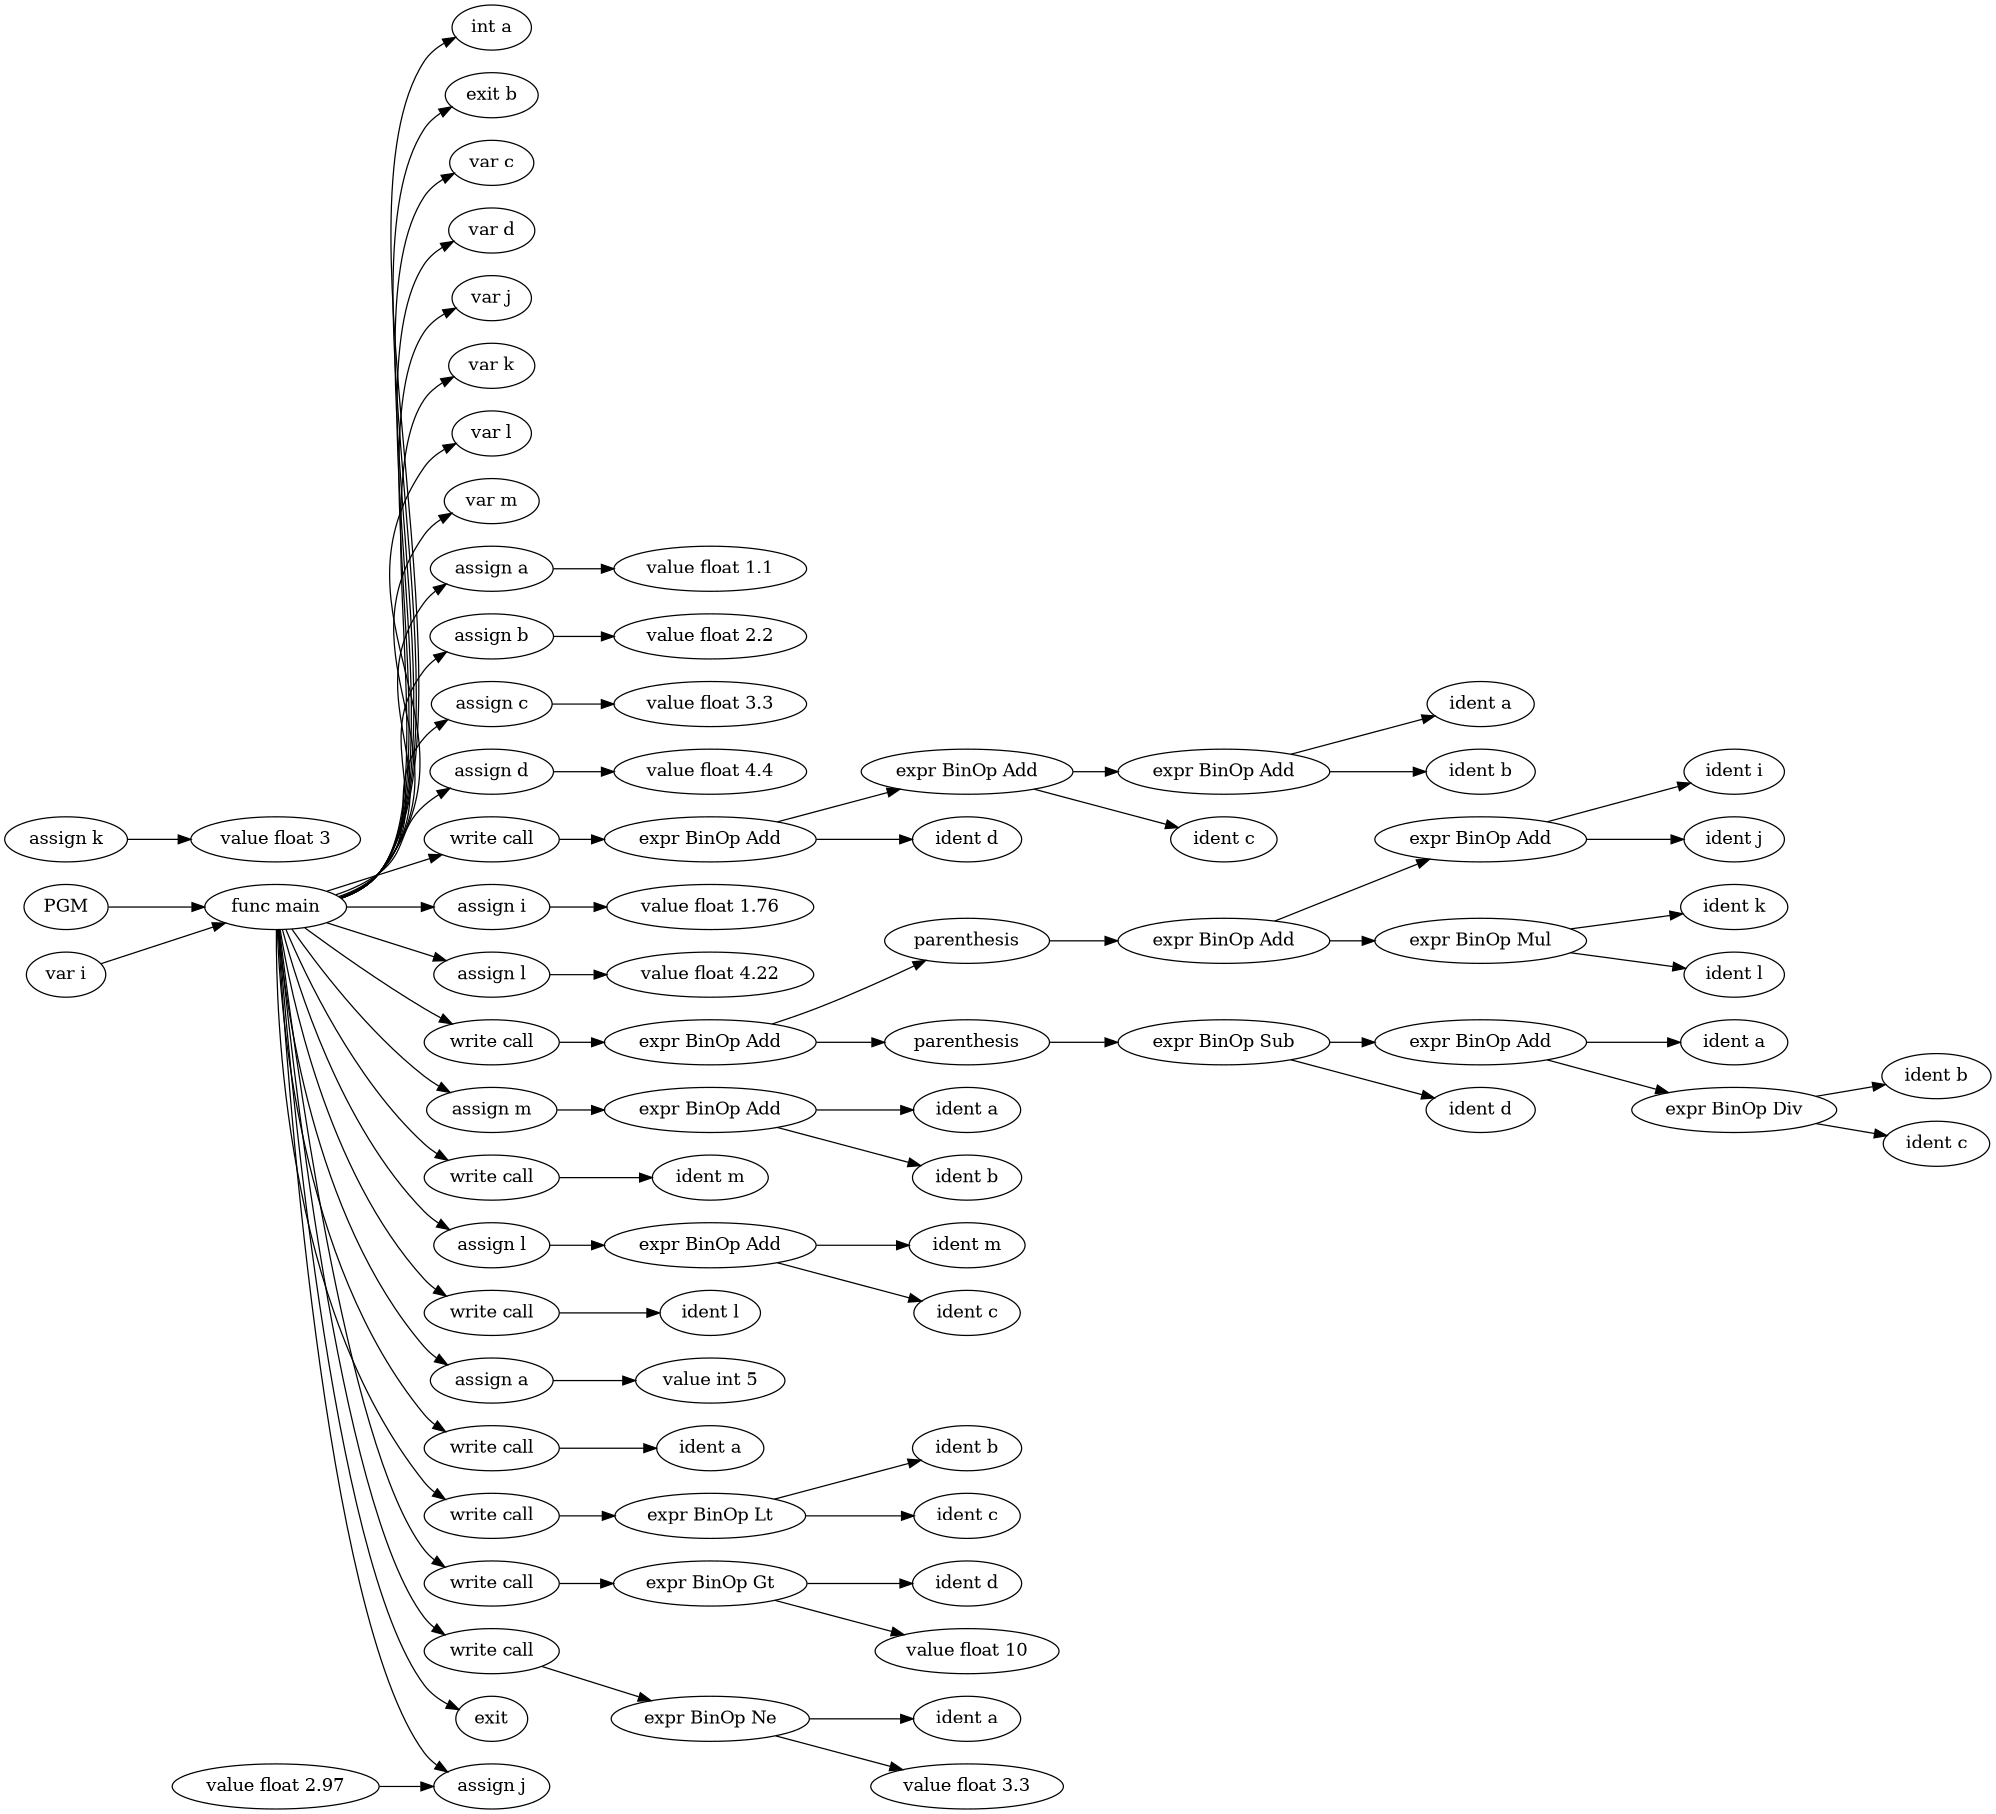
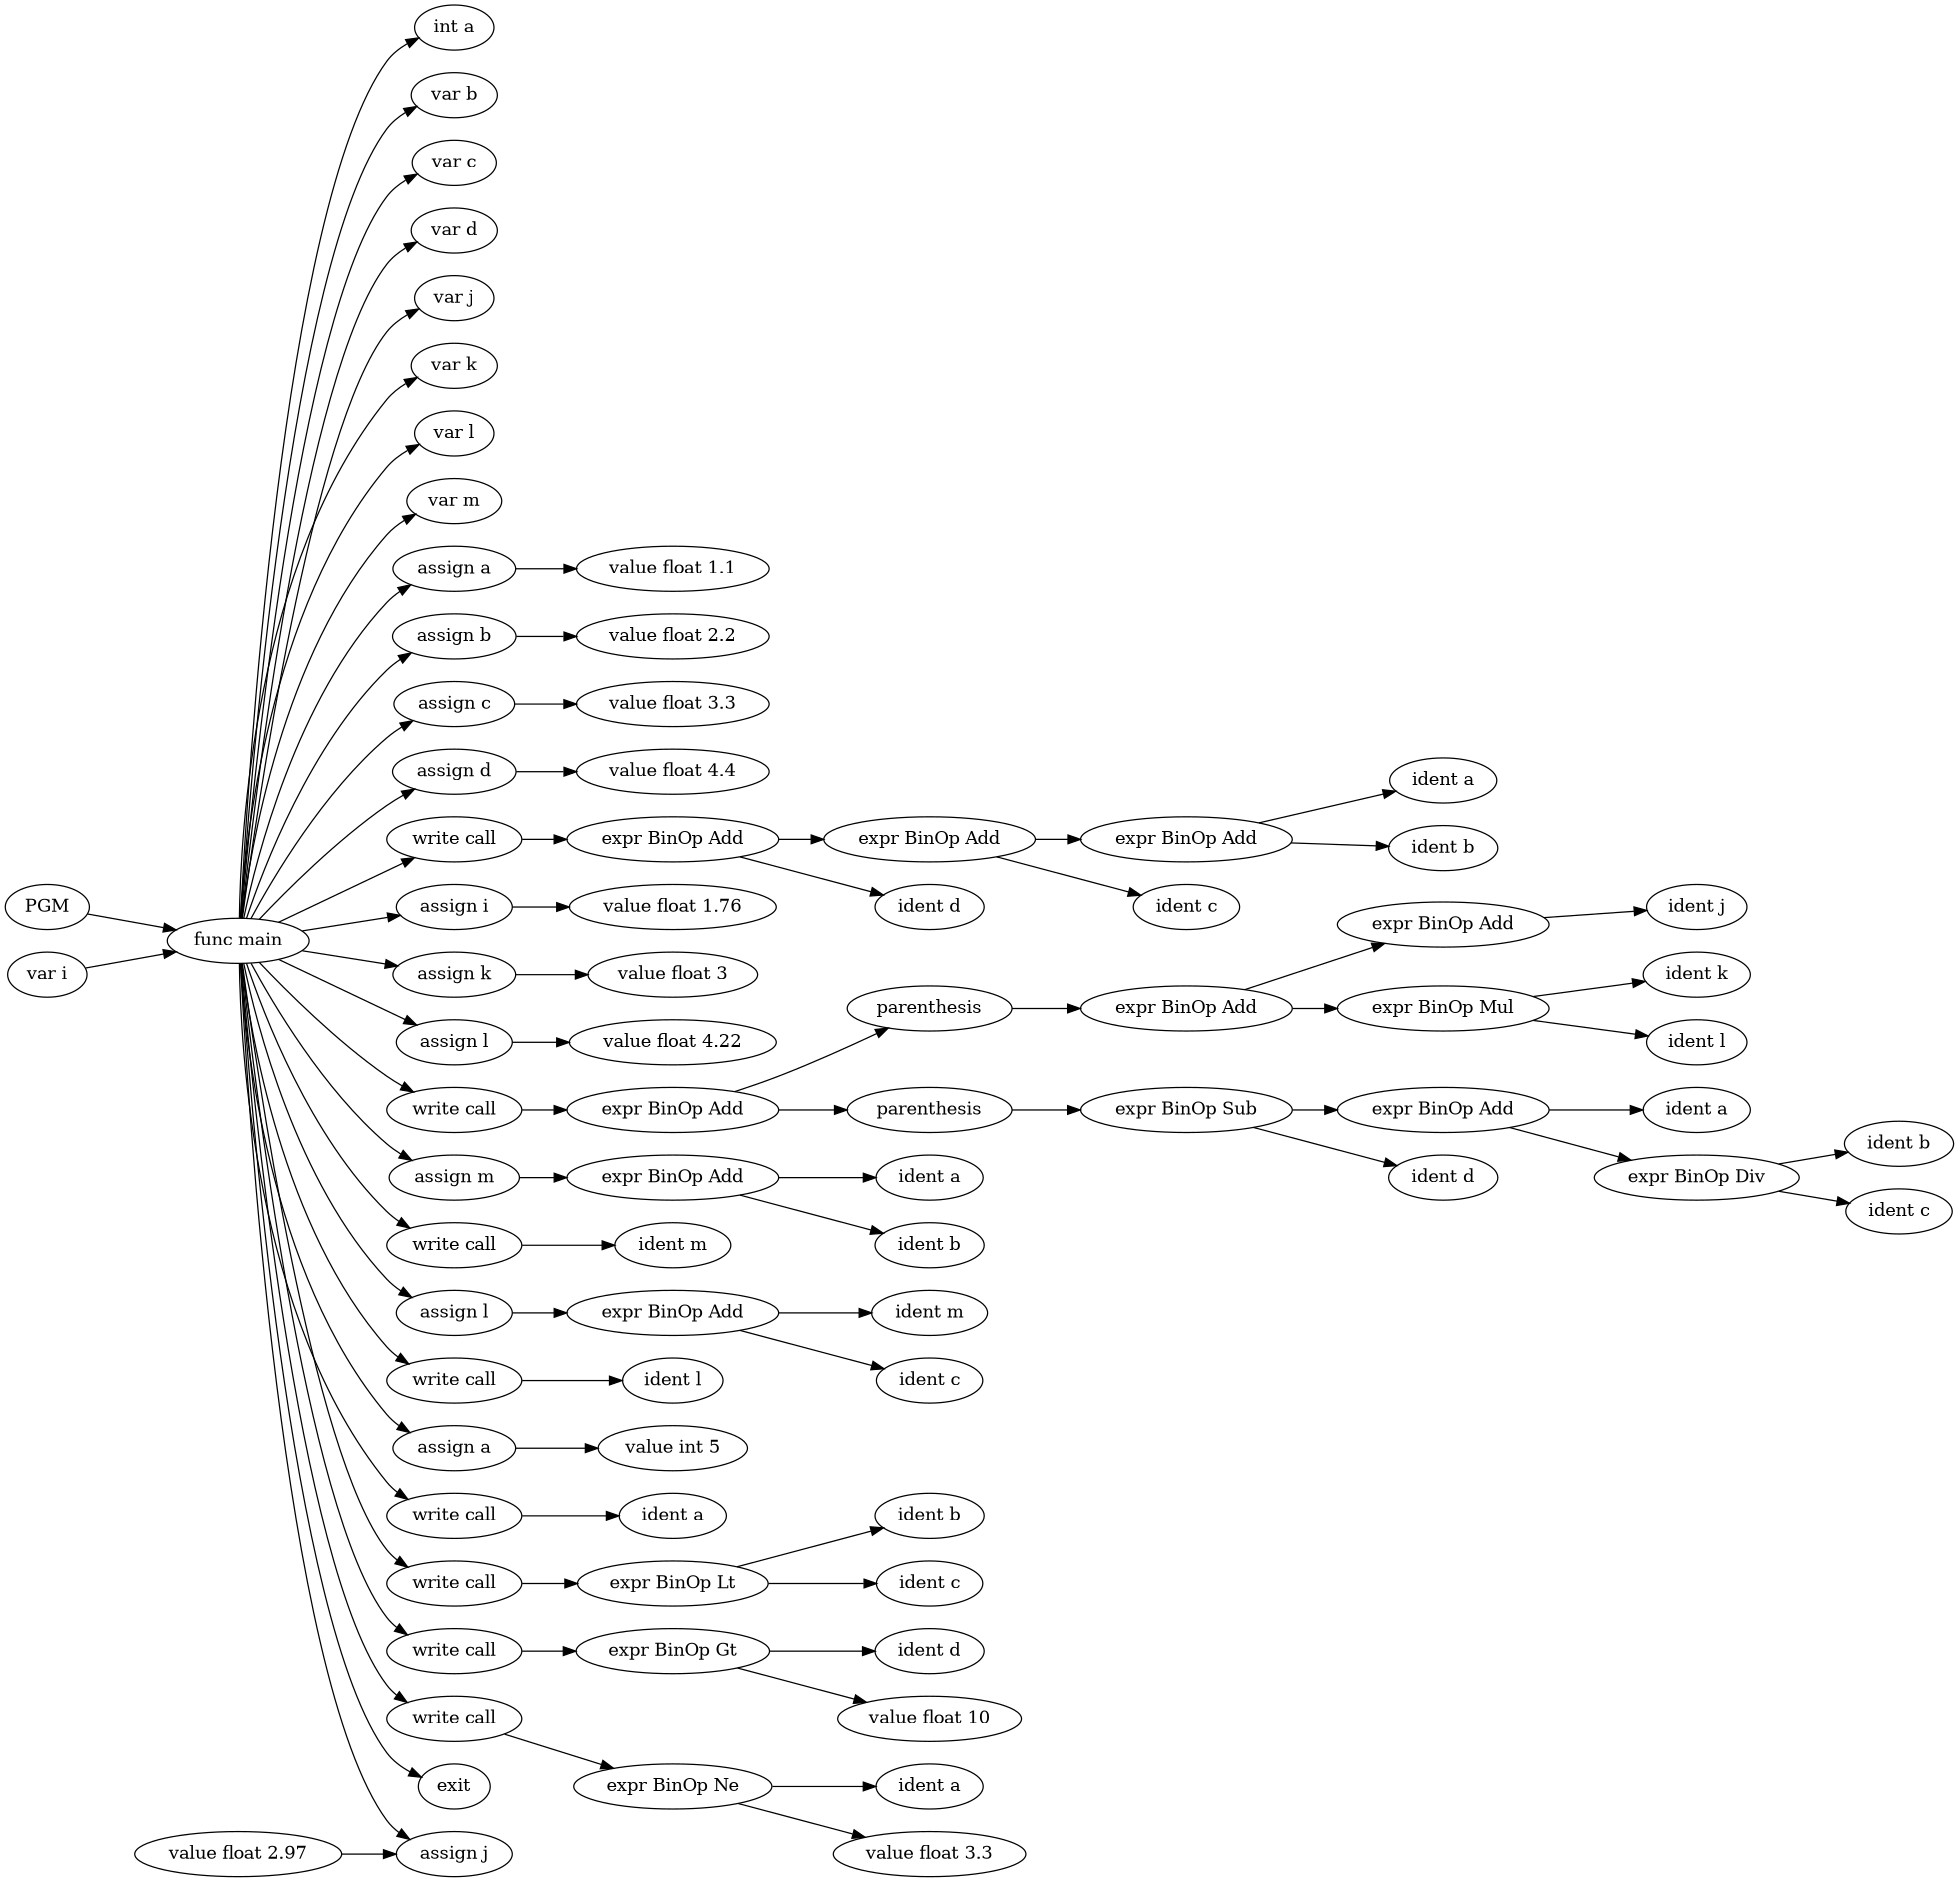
node "exit b": label "exit b" -> "var b"
node "ident i": removed
edge "func main" -> "assign k": added
